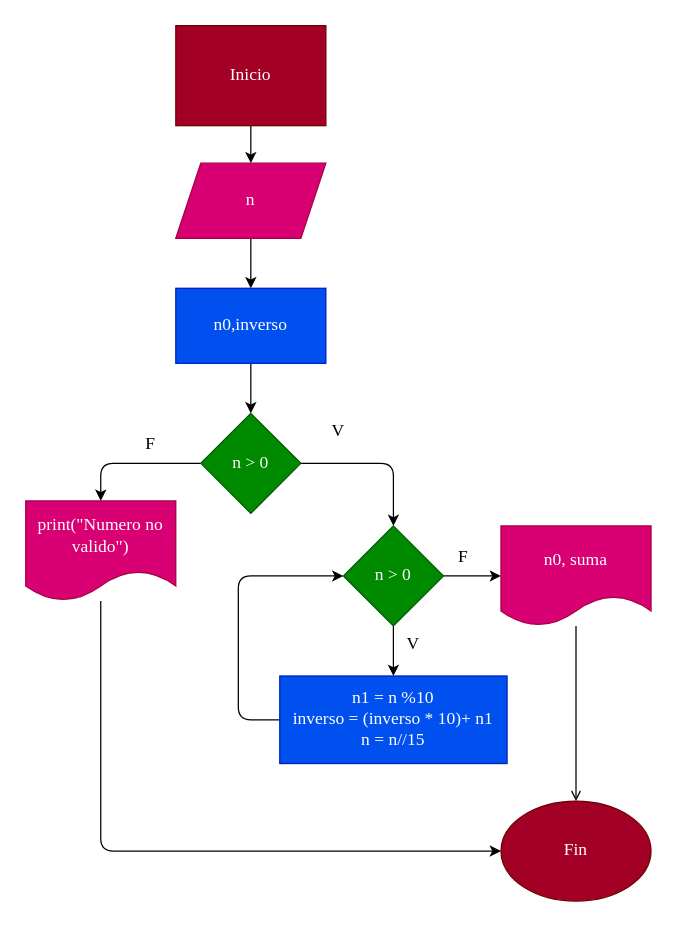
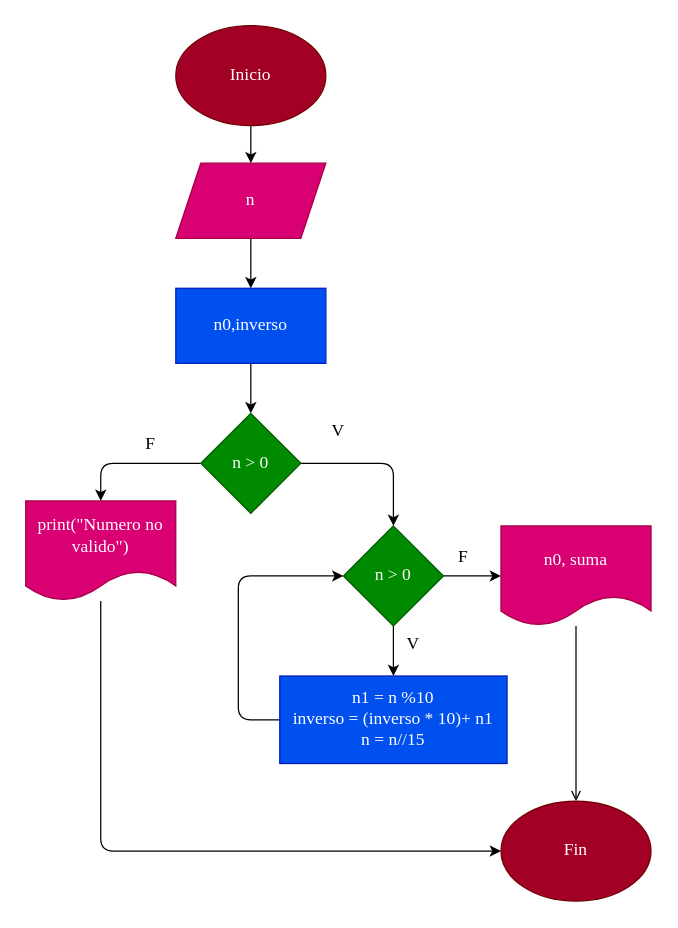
node "Inicio": shape rectangle -> ellipse
